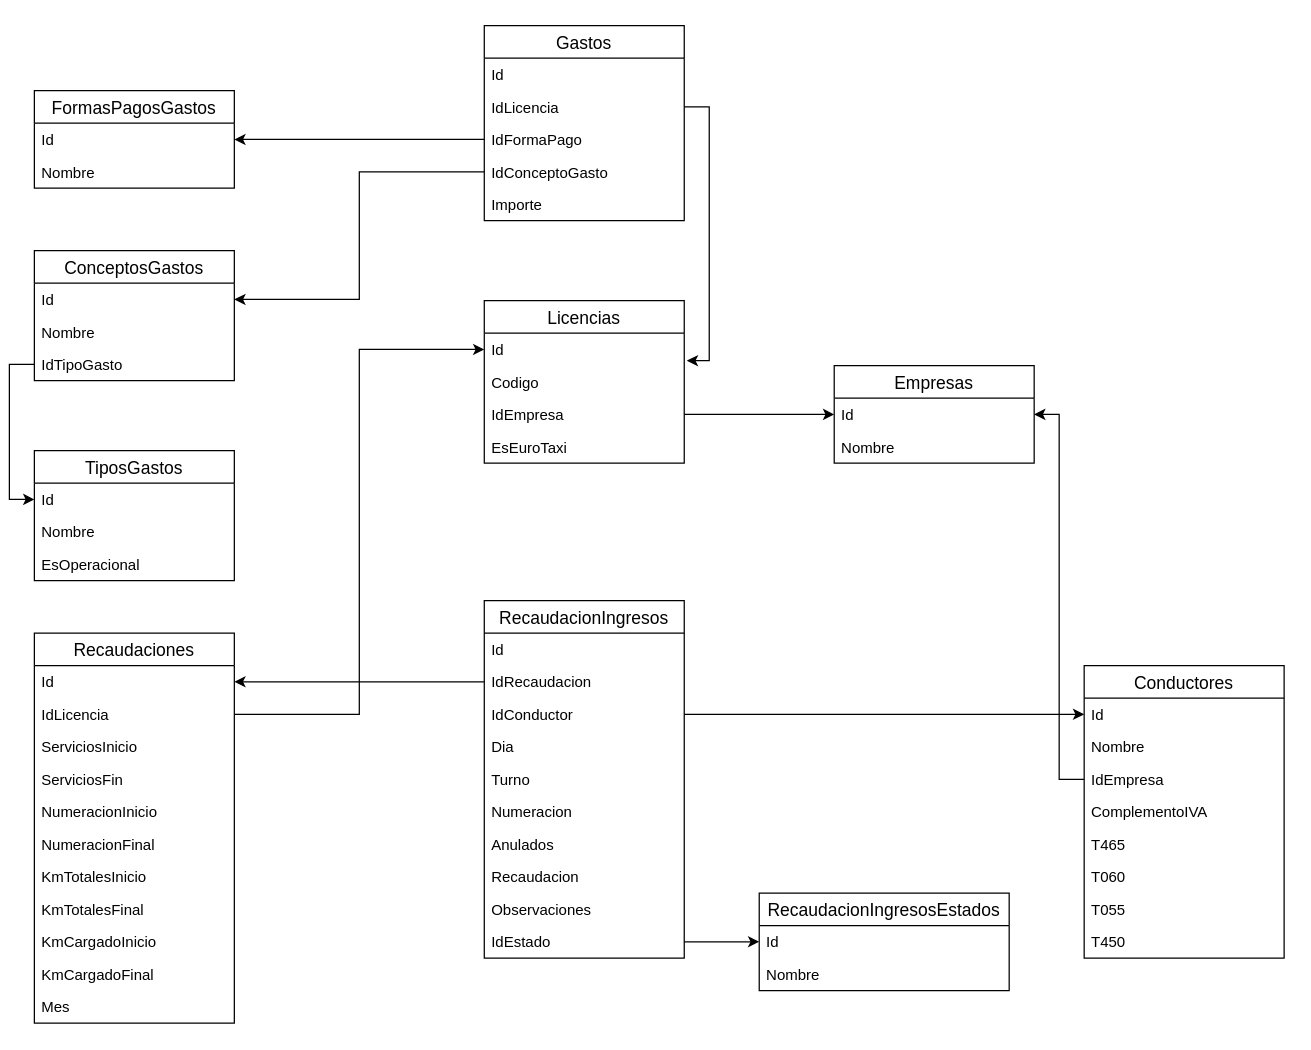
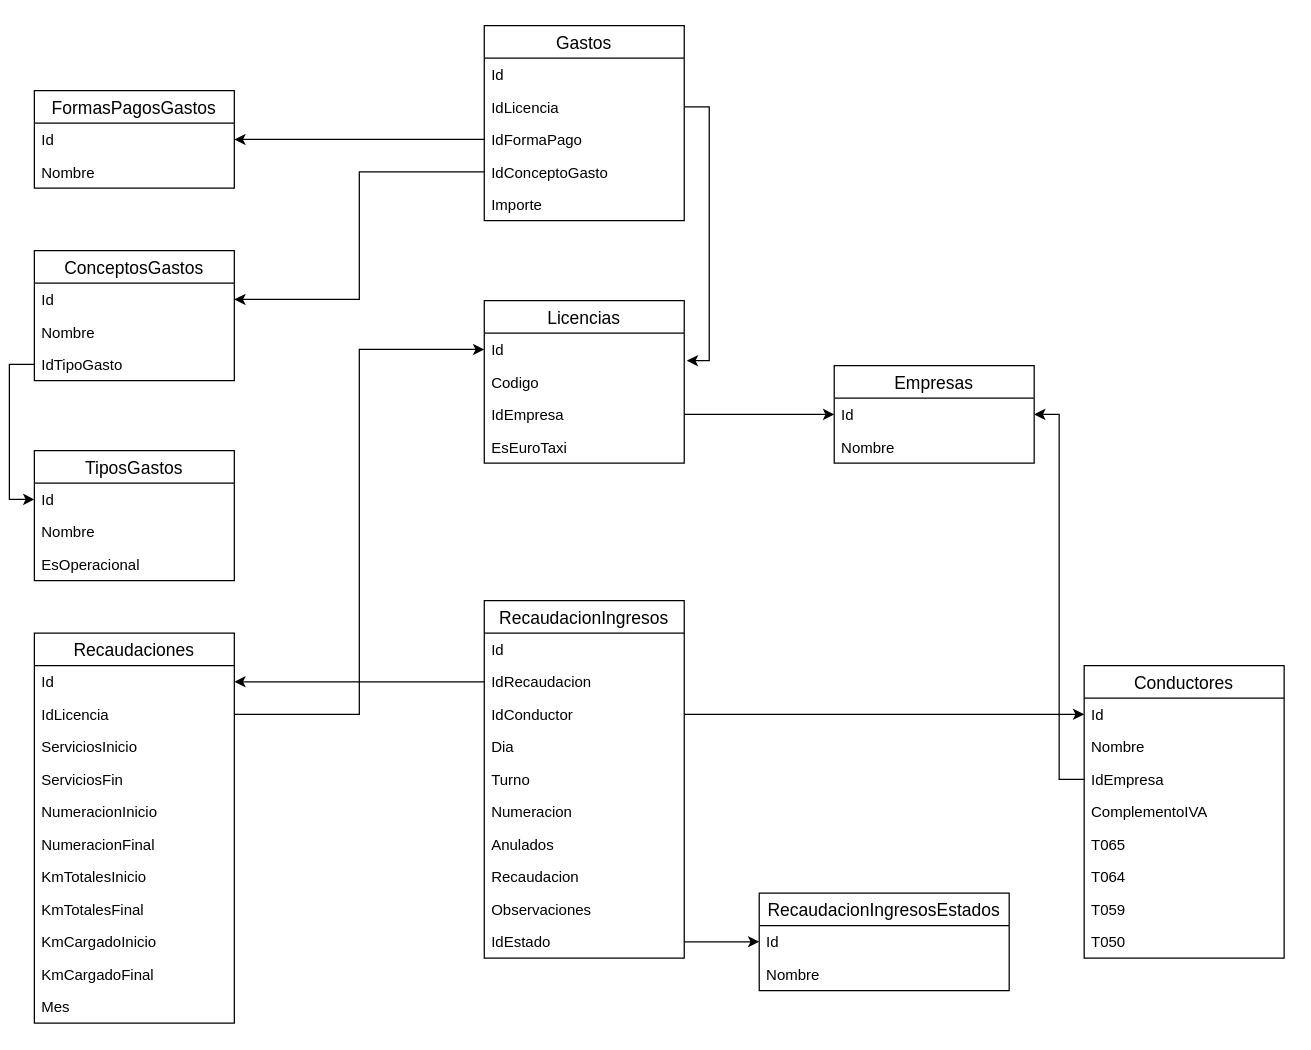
node "T465": label "T465" -> "T065"
node "T060": label "T060" -> "T064"
node "T055": label "T055" -> "T059"
node "T450": label "T450" -> "T050"
